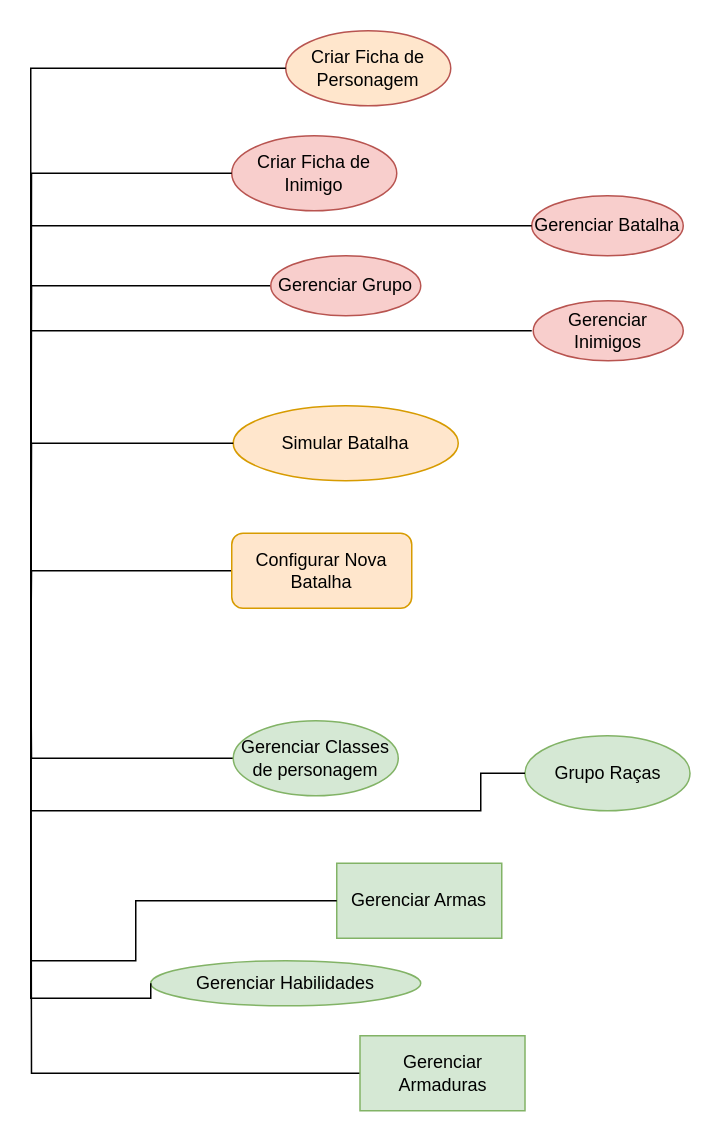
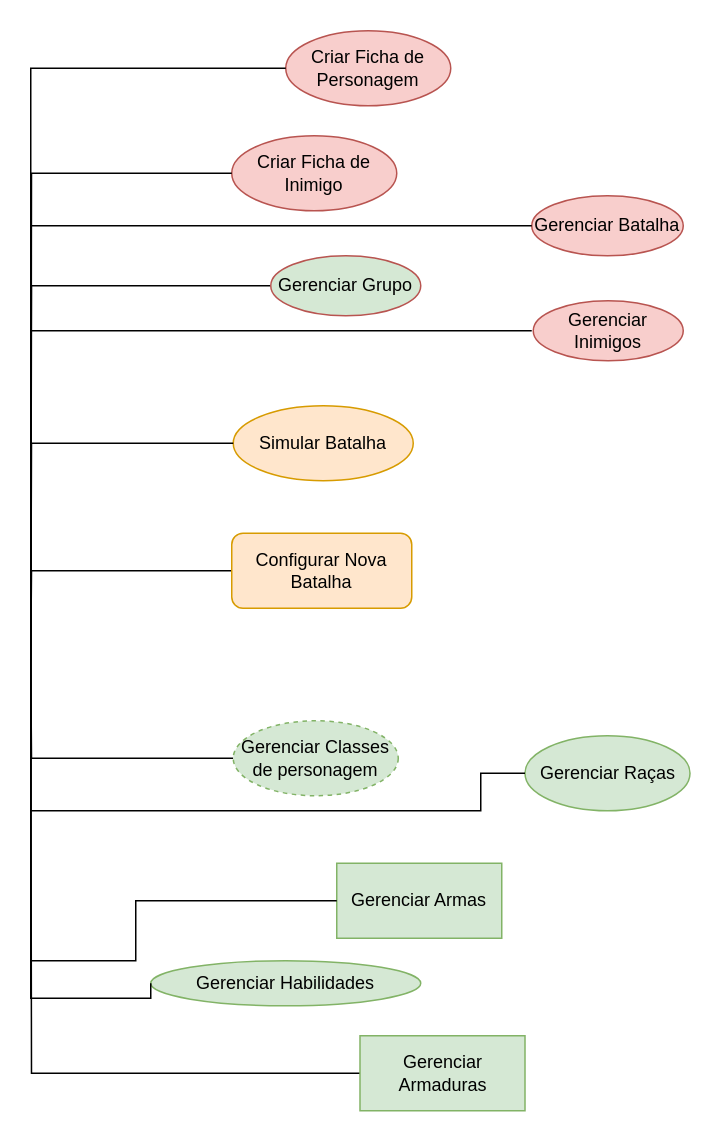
node "Criar Ficha de Personagem": fillcolor #ffe6cc -> #f8cecc
node "Gerenciar Grupo": fillcolor #f8cecc -> #d5e8d4
node "Simular Batalha": size 225x75 -> 180x75
node "Gerenciar Classes de personagem": style solid -> dashed
node "Grupo Raças": label "Grupo Raças" -> "Gerenciar Raças"
